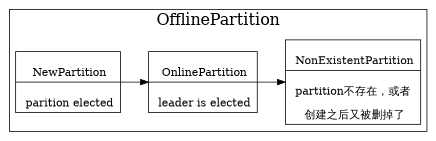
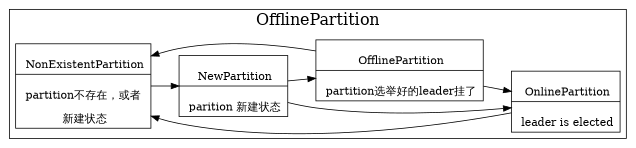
node "OfflinePartition": added
edge "NonExistentPartition" -> "NewPartition": added
node "NewPartition": text "parition elected" -> "parition 新建状态"
node "NonExistentPartition": text "创建之后又被删掉了" -> "新建状态"
